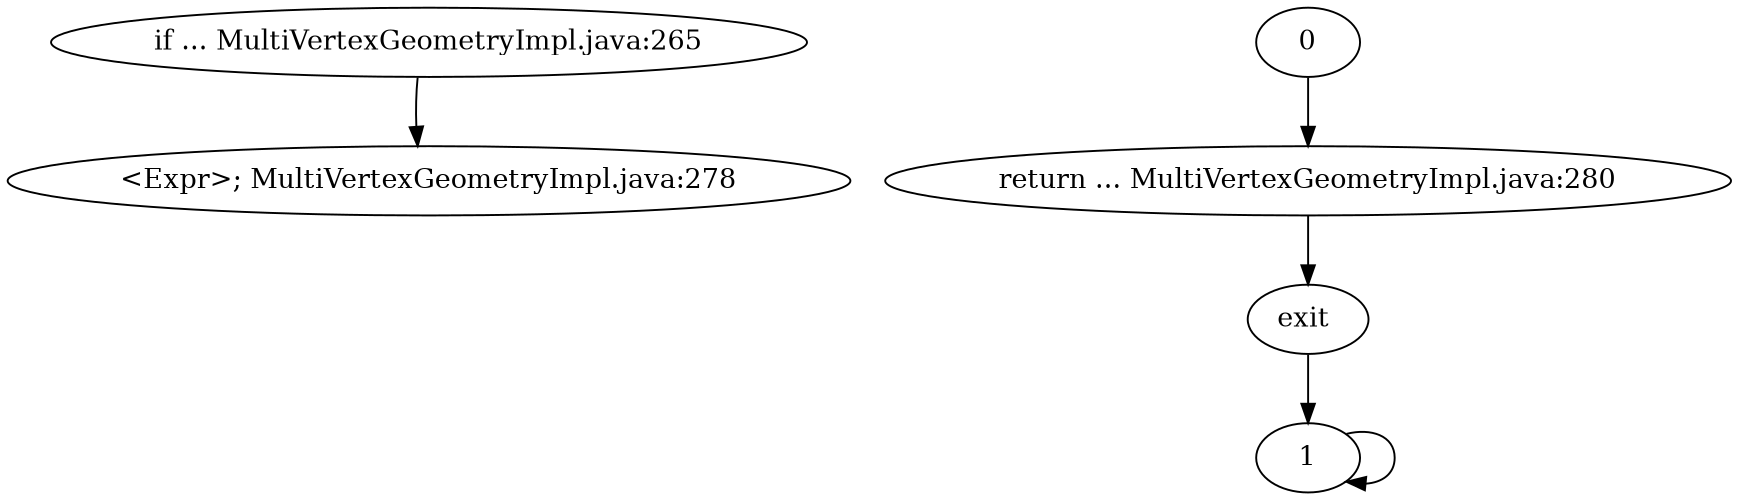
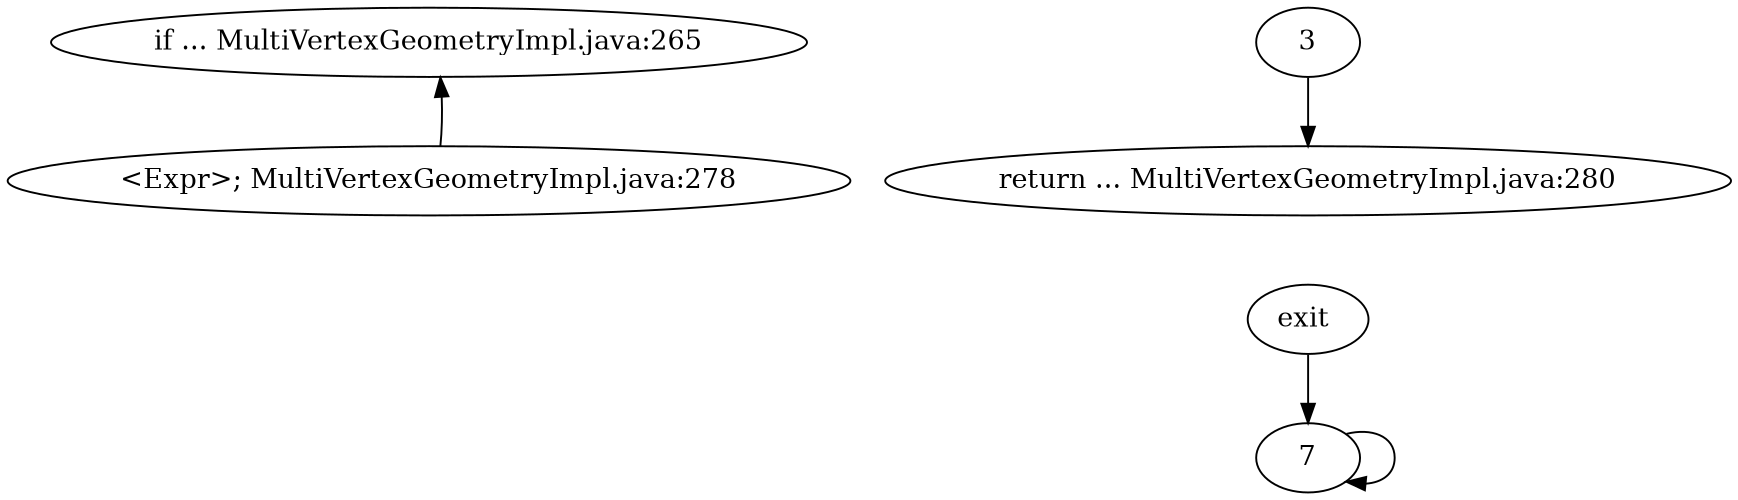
node "0": label "0" -> "3"
edge "if ... MultiVertexGeometryImpl.java:265" -> "<Expr>; MultiVertexGeometryImpl.java:278": reversed
edge "return ... MultiVertexGeometryImpl.java:280" -> "exit": removed
node "1": label "1" -> "7"
